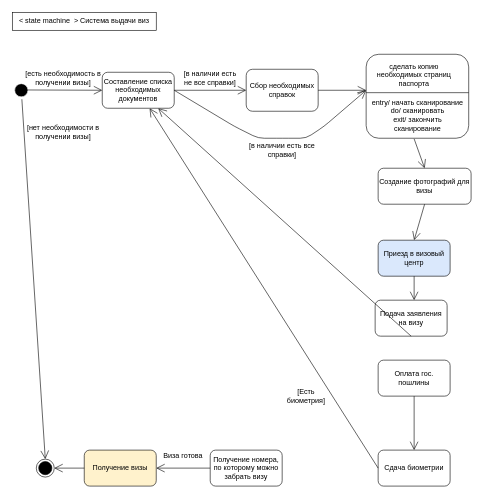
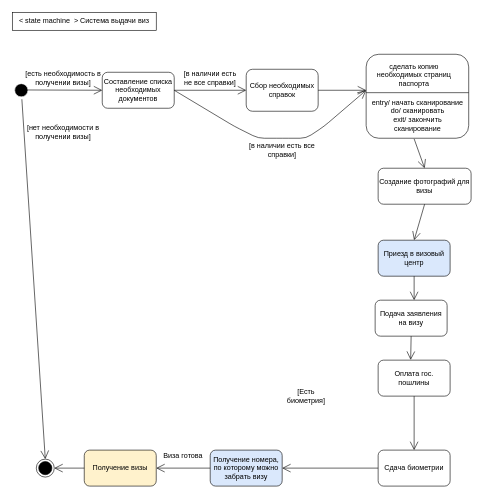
edge "Подача заявления на визу" -> "Составление списка необходимых документов": now "Подача заявления на визу" -> "Оплата гос. пошлины"
edge "Сдача биометрии" -> "Составление списка необходимых документов": now "Сдача биометрии" -> "Получение номера, по которому можно забрать визу"
node "Получение номера, по которому можно забрать визу": fillcolor #ffffff -> #dae8fc
